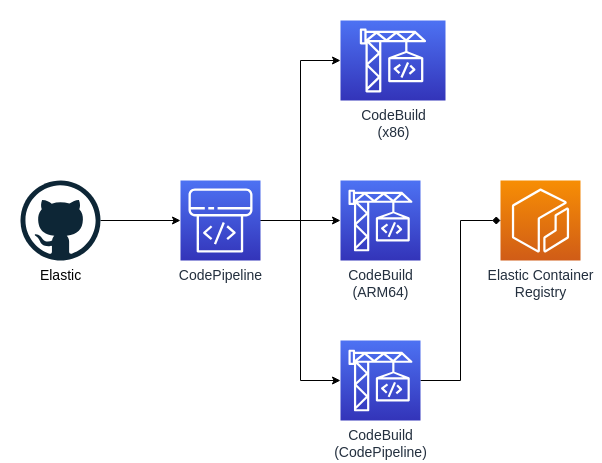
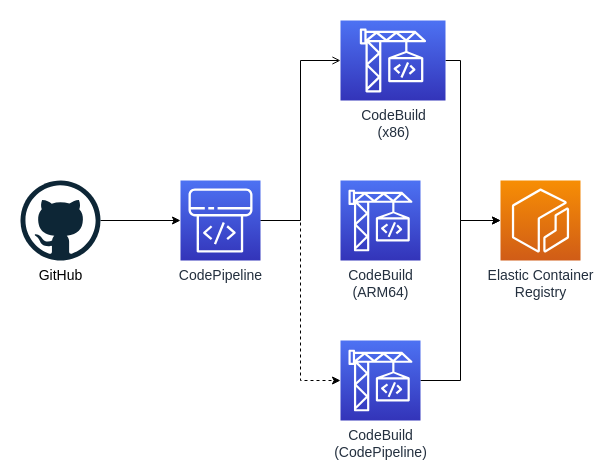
edge "CodePipeline" -> "CodeBuild (x86)": arrowhead classic -> open
edge "CodeBuild (x86)" -> "Elastic Container Registry": added
edge "CodePipeline" -> "CodeBuild (ARM64)": removed
edge "CodeBuild (CodePipeline)" -> "Elastic Container Registry": arrowhead diamond -> classic
node "Elastic": label "Elastic" -> "GitHub"
edge "CodePipeline" -> "CodeBuild (CodePipeline)": style solid -> dashed
